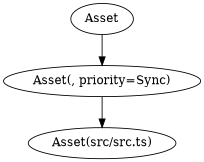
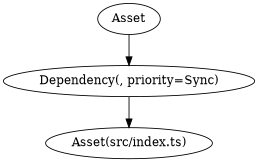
node "Asset(, priority=Sync)": label "Asset(, priority=Sync)" -> "Dependency(, priority=Sync)"
node "Asset(src/src.ts)": label "Asset(src/src.ts)" -> "Asset(src/index.ts)"
